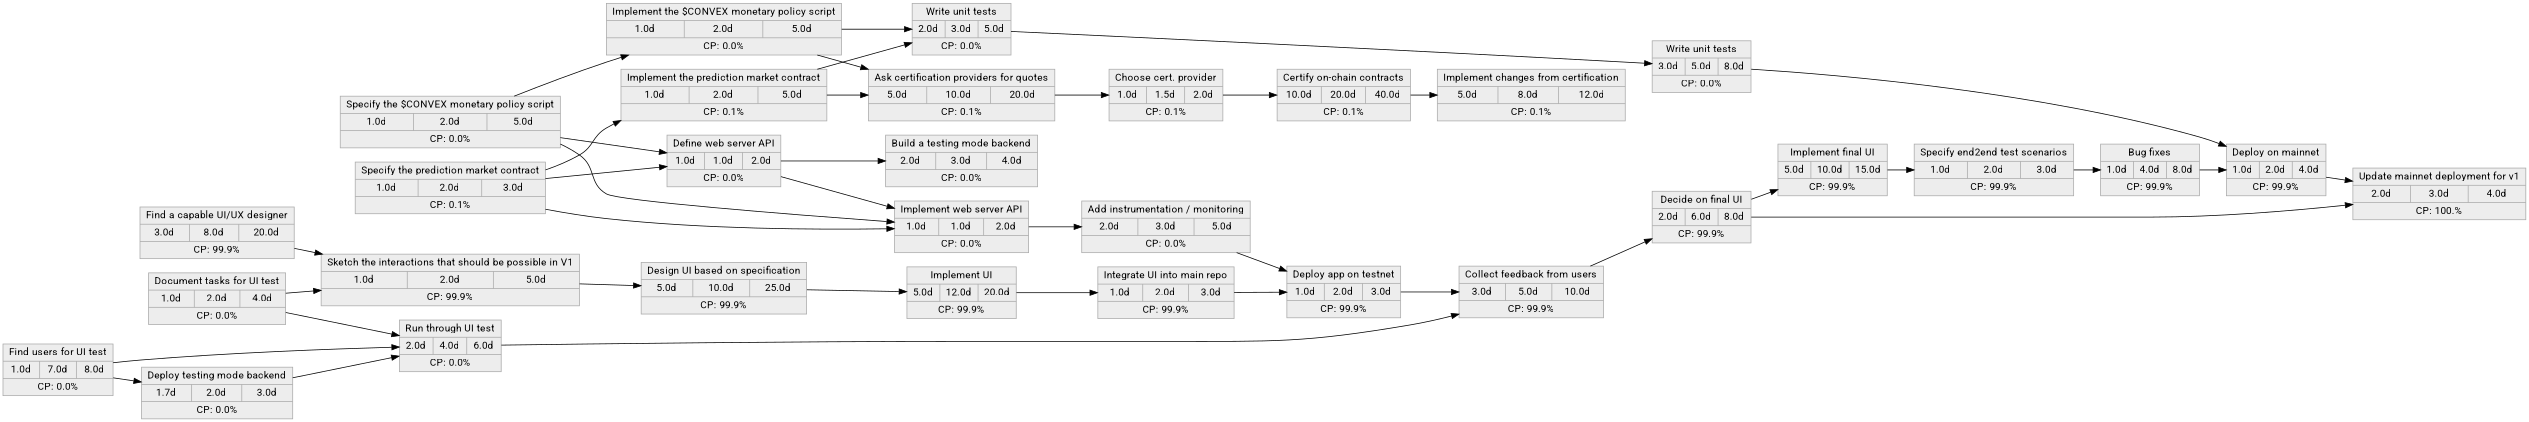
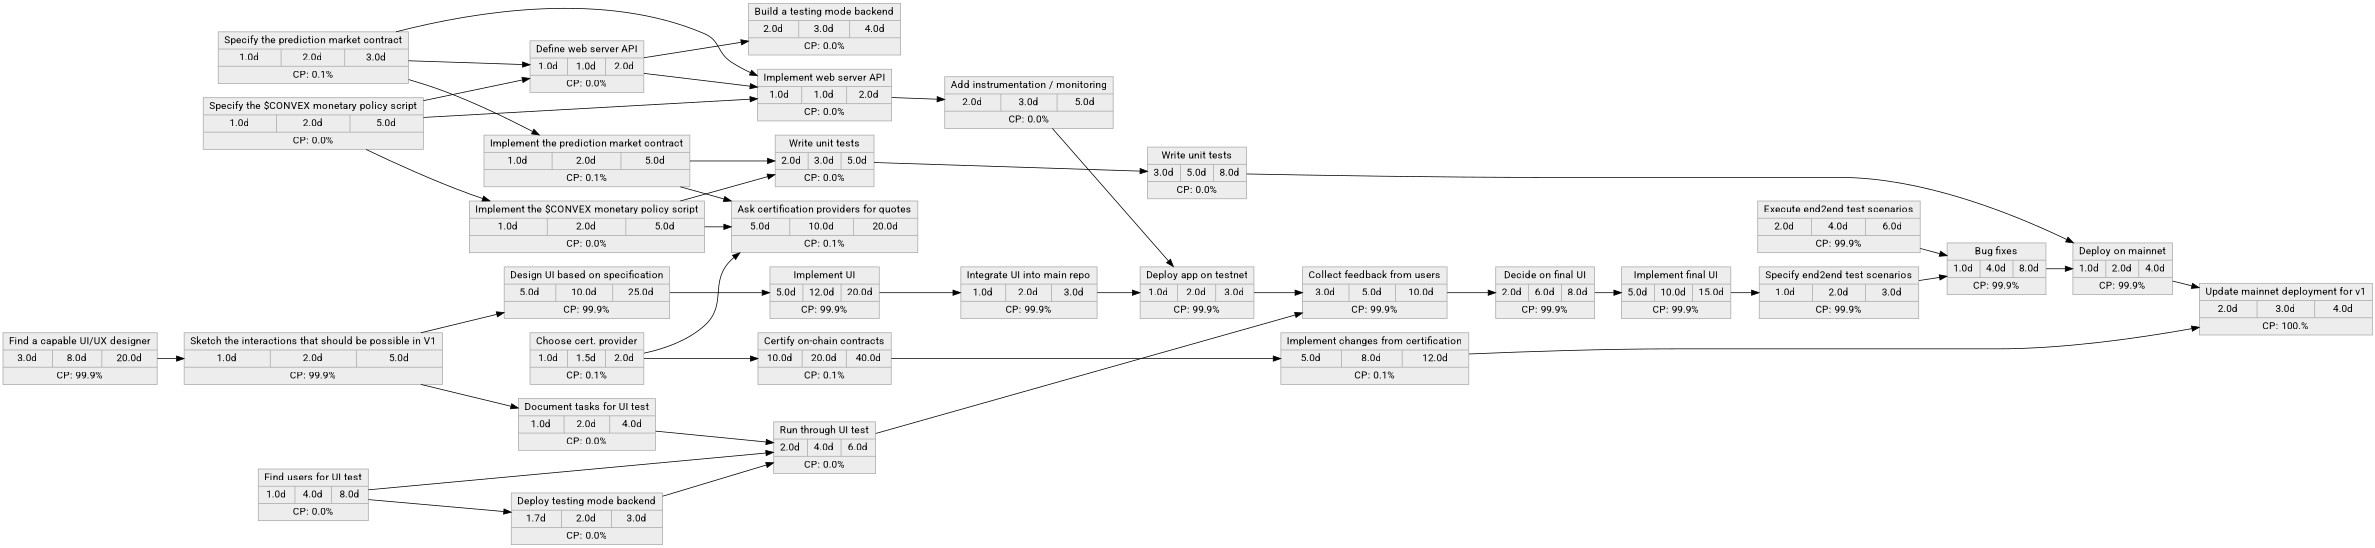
edge "Ask certification providers for quotes" -> "Choose cert. provider": reversed
edge "Decide on final UI" -> "Update mainnet deployment for v1": now "Implement changes from certification" -> "Update mainnet deployment for v1"
node "Execute end2end test scenarios": added
edge "Document tasks for UI test" -> "Sketch the interactions that should be possible in V1": reversed
node "Find users for UI test": text "7.0d" -> "4.0d"
